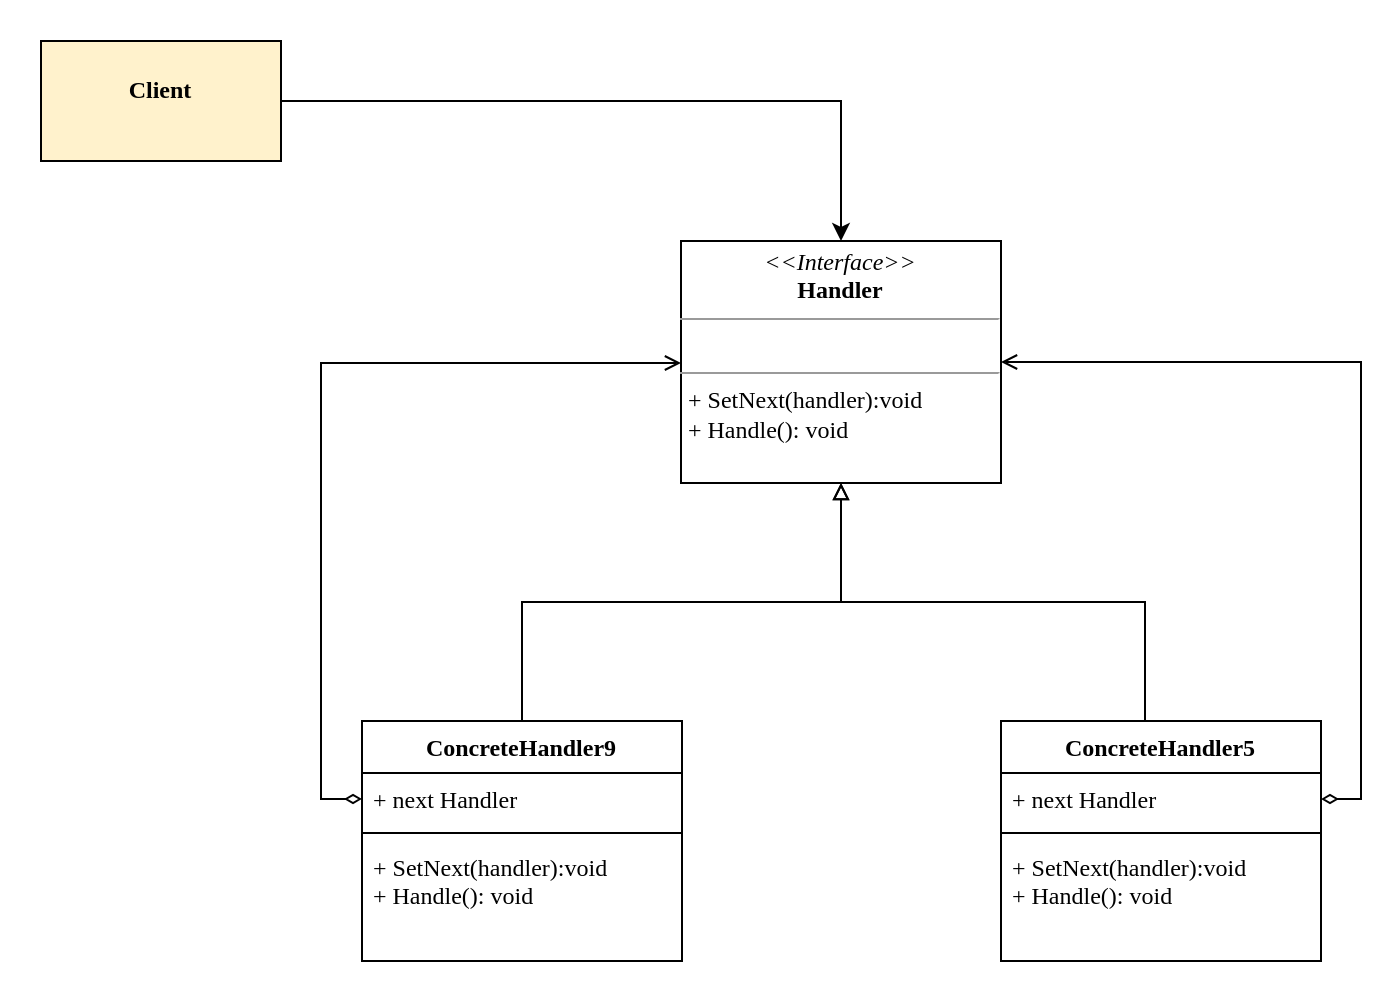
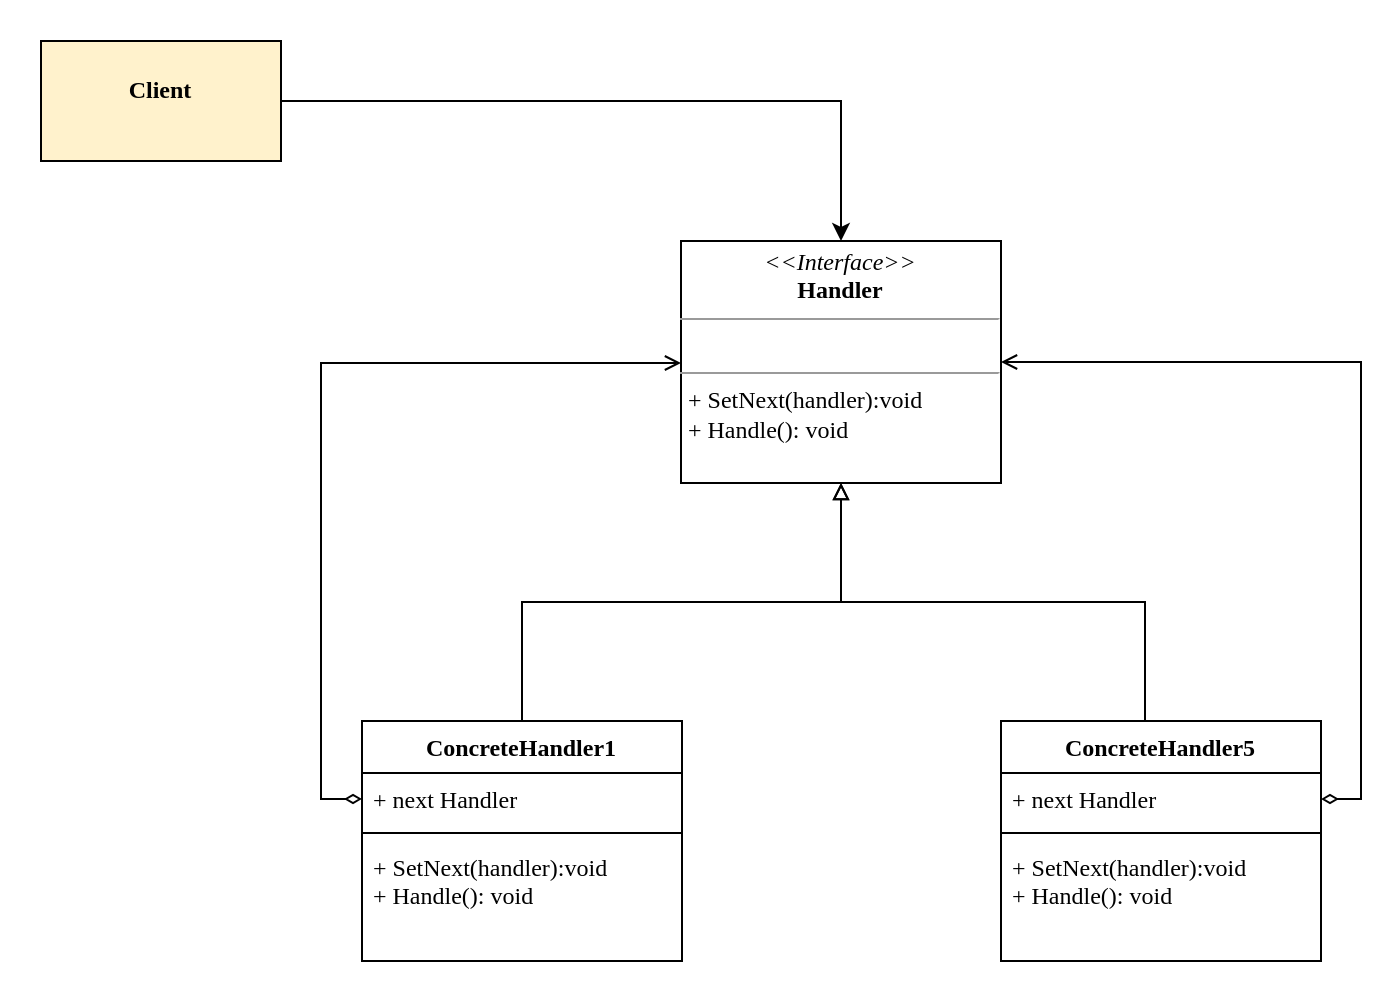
node "ConcreteHandler9": label "ConcreteHandler9" -> "ConcreteHandler1"
